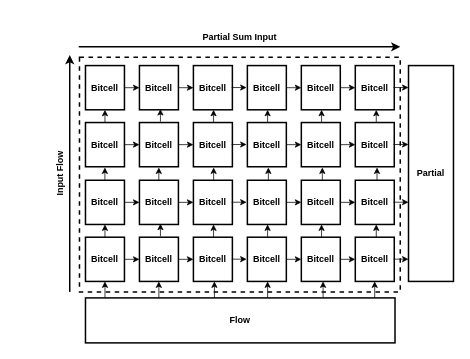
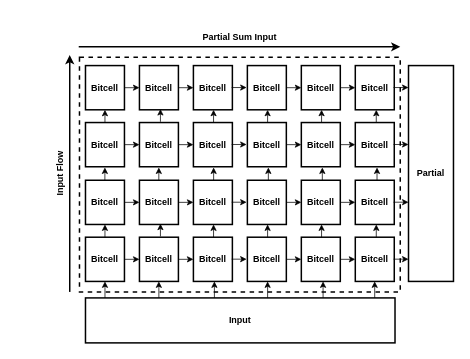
node "Flow": label "Flow" -> "Input"
